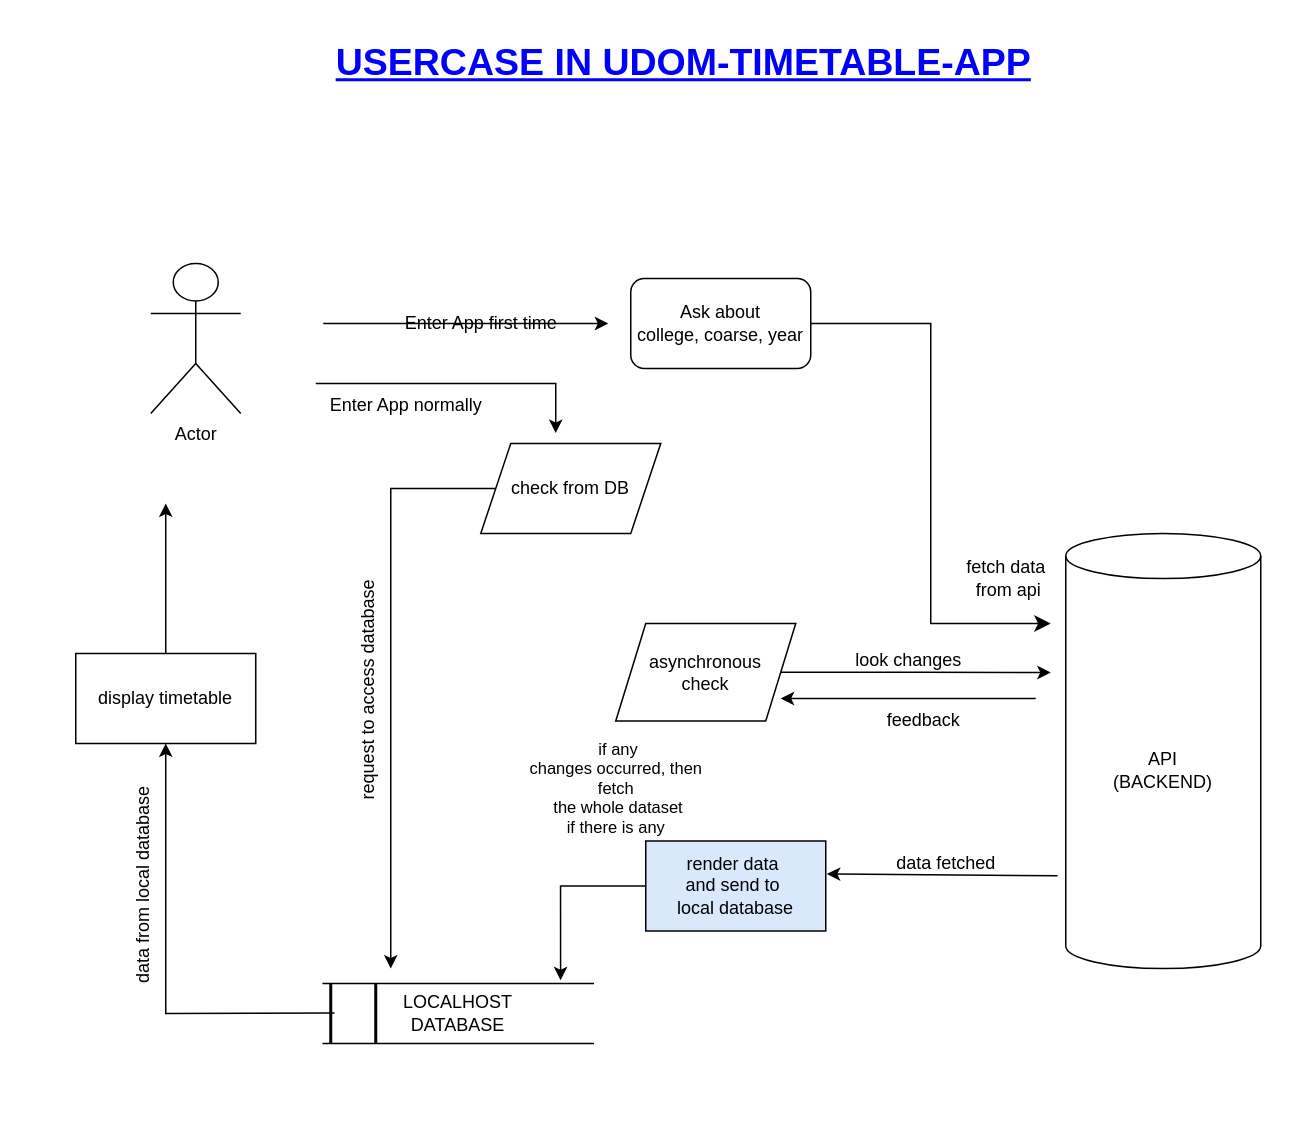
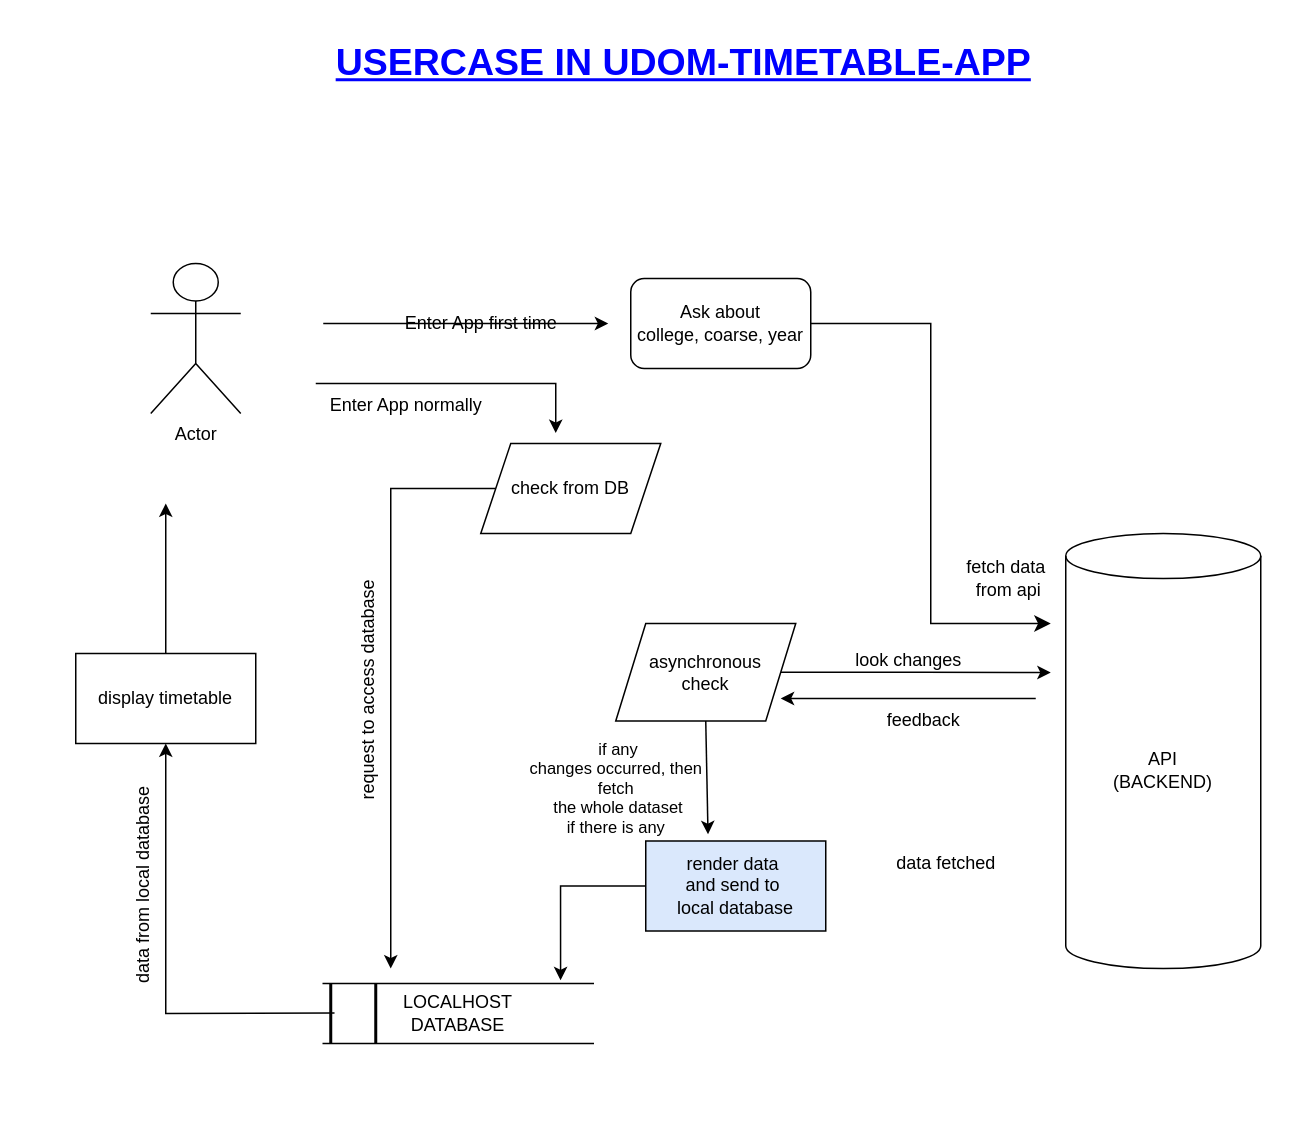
edge "asynchronous check" -> "render data and send to local database": added
edge "API (BACKEND)" -> "render data and send to local database": removed
